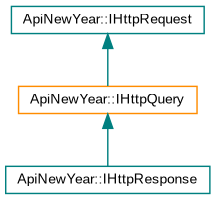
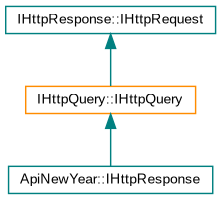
node "ApiNewYear::IHttpRequest": label "ApiNewYear::IHttpRequest" -> "IHttpResponse::IHttpRequest"
node "ApiNewYear::IHttpQuery": label "ApiNewYear::IHttpQuery" -> "IHttpQuery::IHttpQuery"
